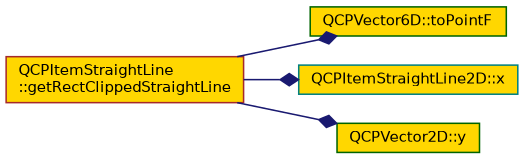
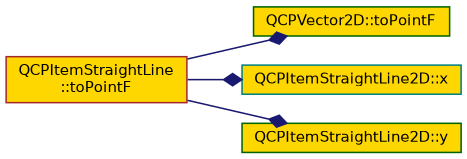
node "QCPVector6D::toPointF": label "QCPVector6D::toPointF" -> "QCPVector2D::toPointF"
node "QCPItemStraightLine ::getRectClippedStraightLine": label "QCPItemStraightLine ::getRectClippedStraightLine" -> "QCPItemStraightLine ::toPointF"
node "QCPVector2D::y": label "QCPVector2D::y" -> "QCPItemStraightLine2D::y"
